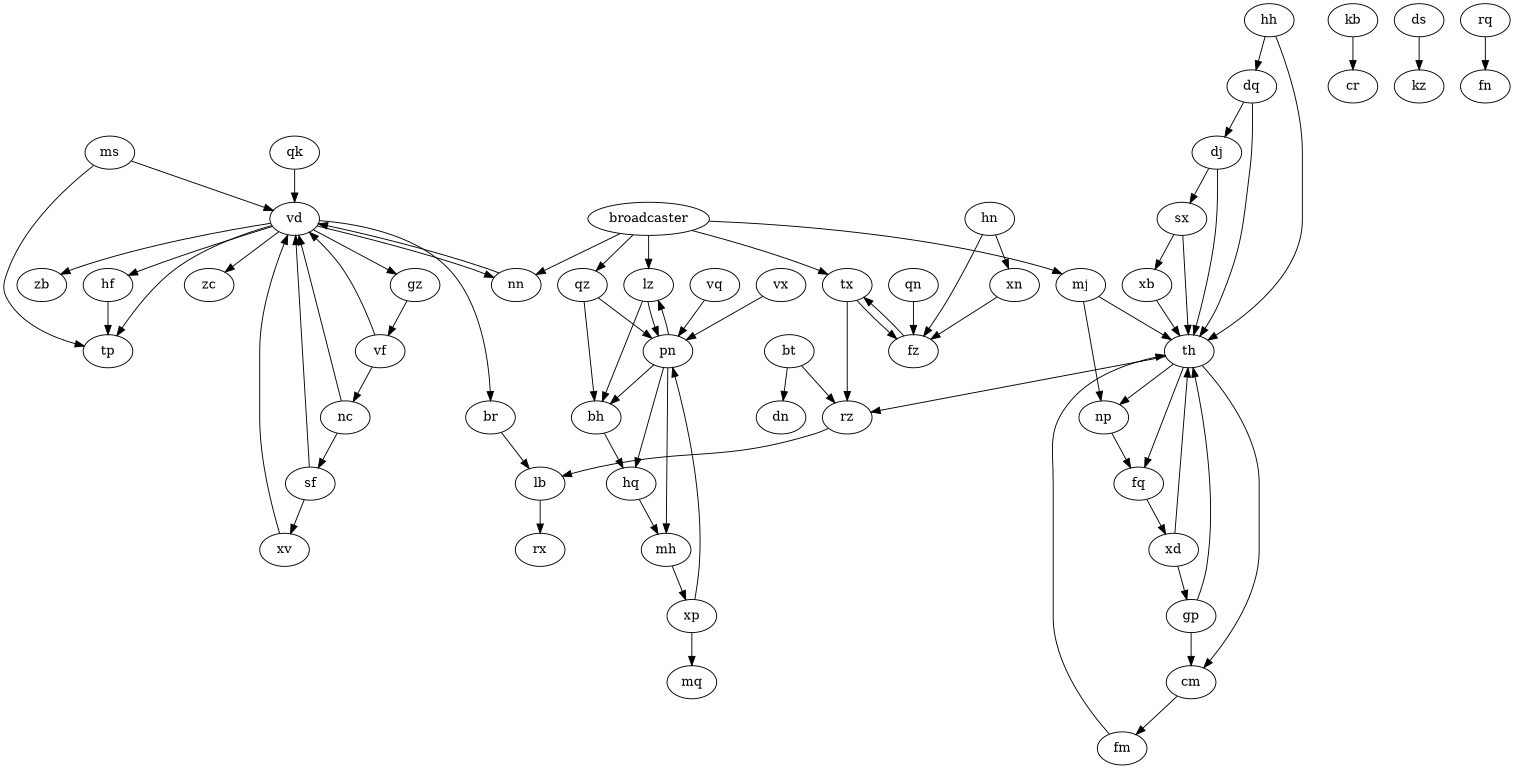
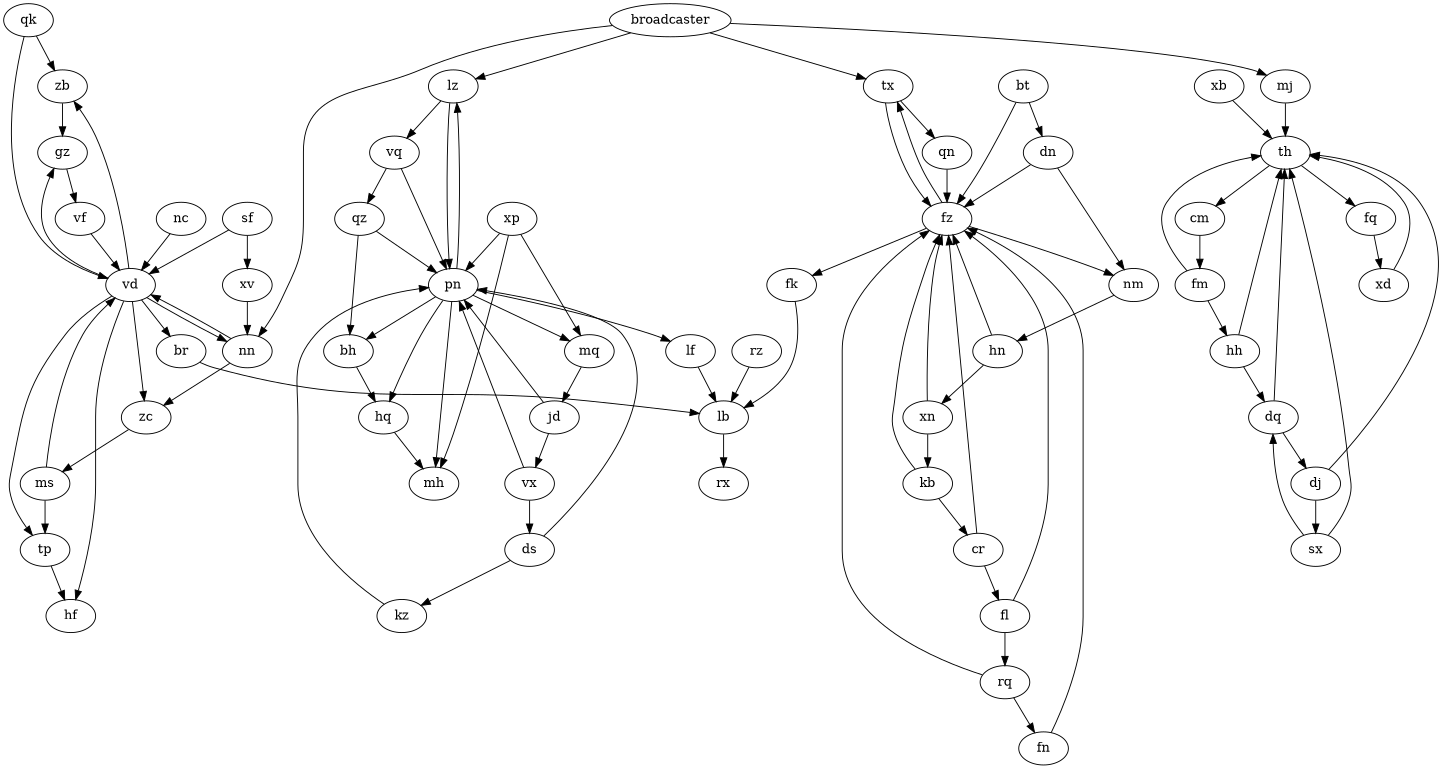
edge "qk" -> "zb": added
edge "zb" -> "gz": added
edge "dn" -> "fz": added
edge "sx" -> "xb": now "sx" -> "dq"
edge "broadcaster" -> "qz": now "vq" -> "qz"
node "fk": added
node "nm": added
edge "hf" -> "tp": reversed
edge "fm" -> "hh": added
edge "pn" -> "mq": added
edge "lz" -> "bh": now "lz" -> "vq"
edge "tx" -> "rz": now "tx" -> "qn"
node "lf": added
edge "kb" -> "fz": added
edge "ds" -> "pn": added
edge "vf" -> "nc": removed
edge "bt" -> "rz": now "bt" -> "fz"
edge "nn" -> "zc": added
edge "th" -> "rz": removed
edge "xv" -> "vd": now "xv" -> "nn"
edge "cr" -> "fz": added
node "jd": added
node "np": removed
edge "kz" -> "pn": added
edge "zc" -> "ms": added
edge "nc" -> "sf": removed
edge "xn" -> "kb": added
edge "fn" -> "fz": added
edge "rq" -> "fz": added
edge "vx" -> "ds": added
edge "mh" -> "xp": reversed
node "fl": added
node "gp": removed
